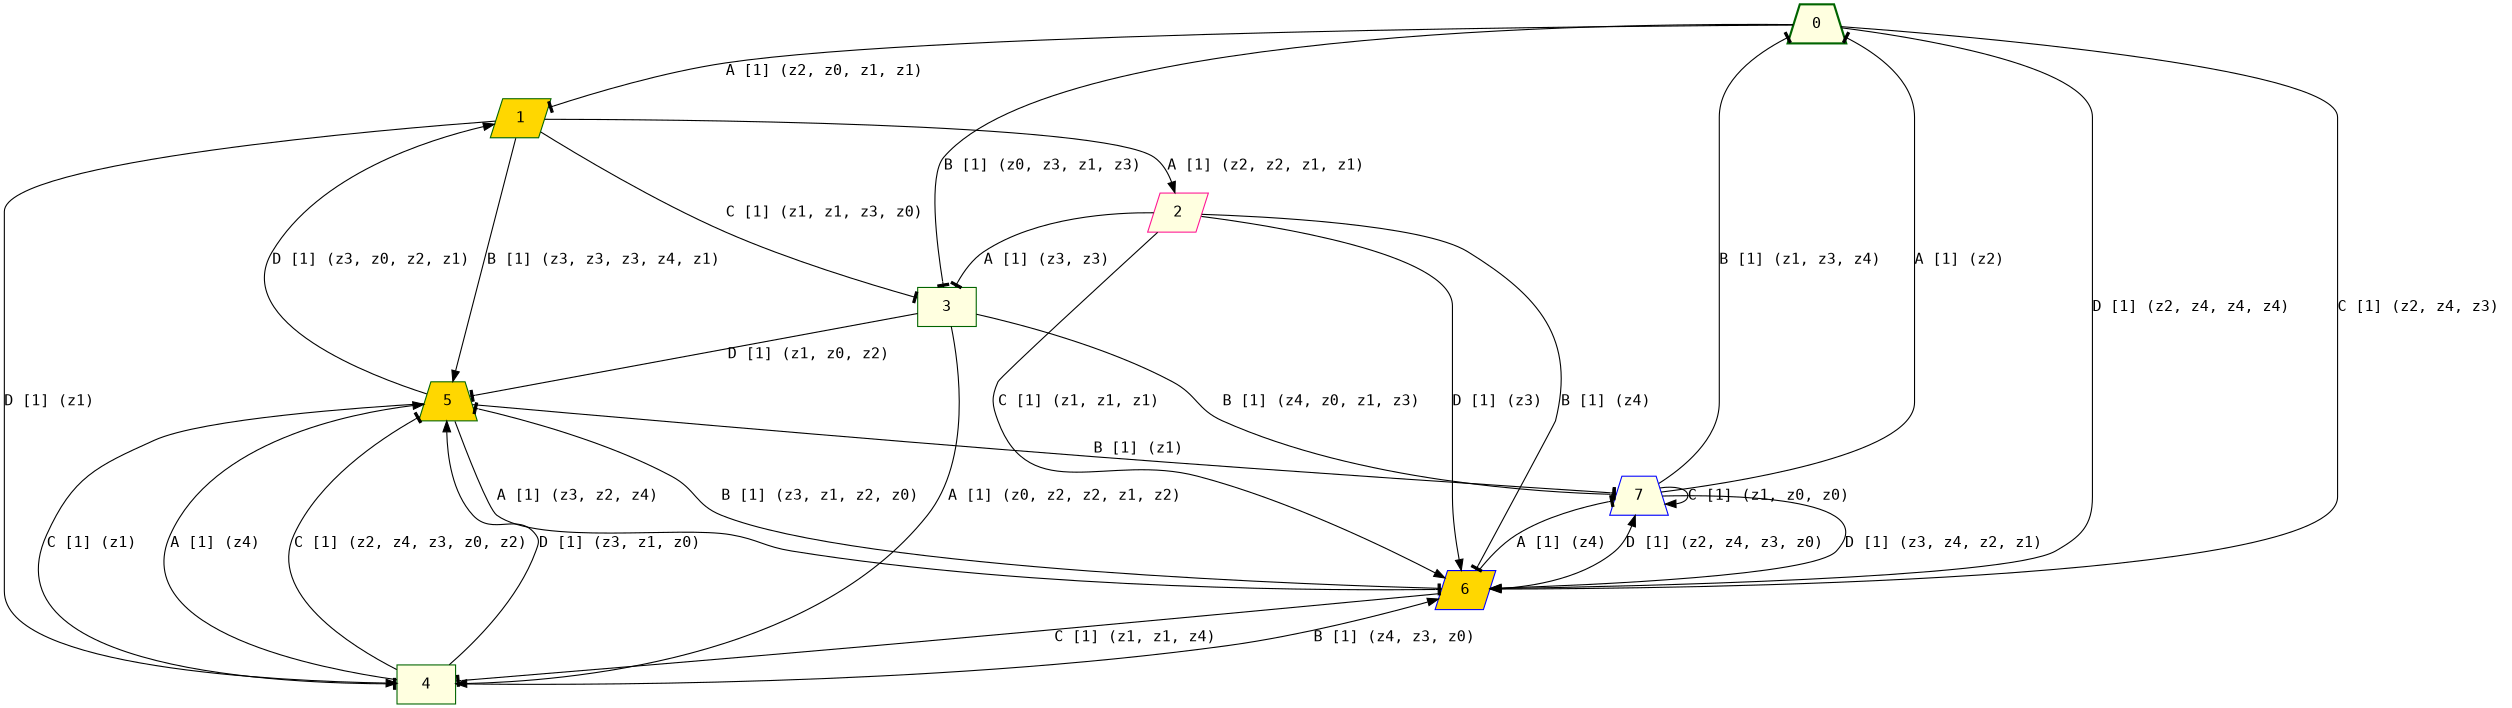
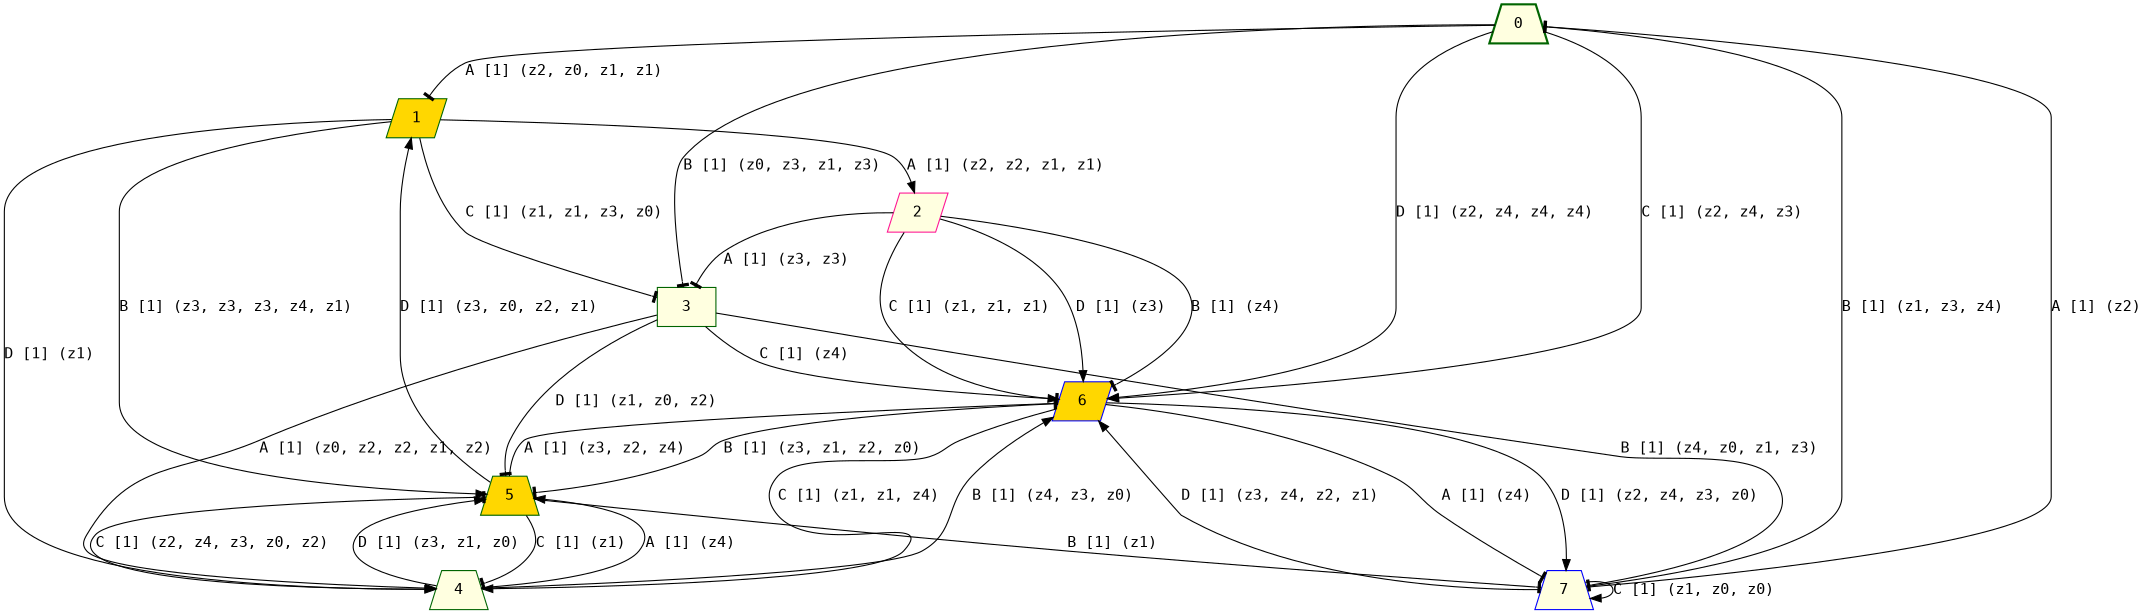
edge "3" -> "6": added, label "C [1] (z4)"
edge "6" -> "4": arrowhead tee -> normal
node "4": shape box -> trapezium
